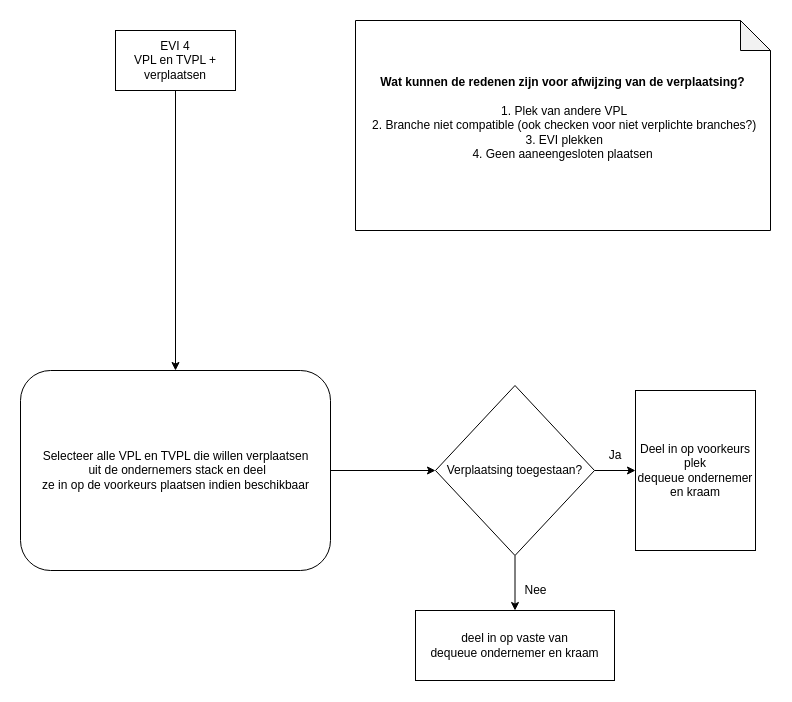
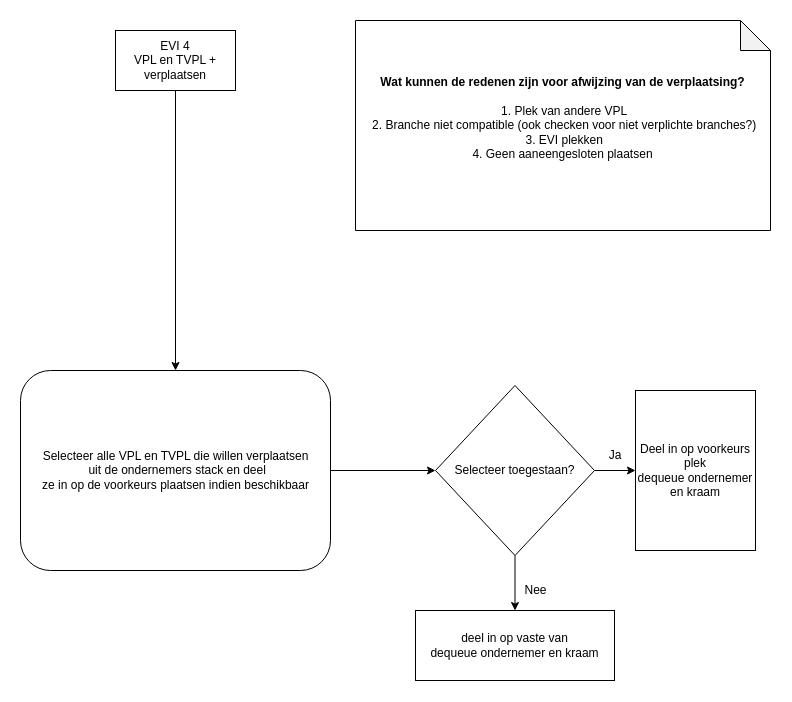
node "Verplaatsing toegestaan?": label "Verplaatsing toegestaan?" -> "Selecteer toegestaan?"
